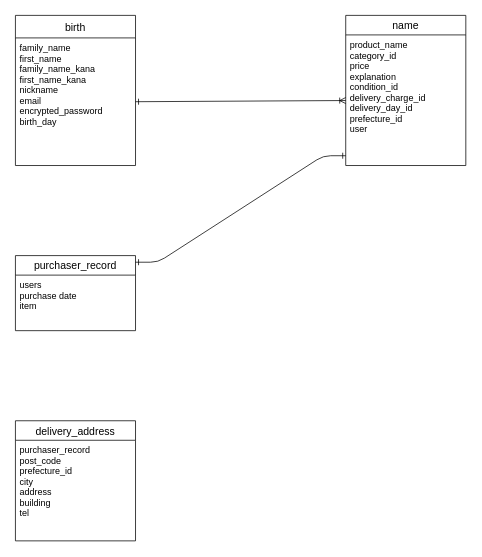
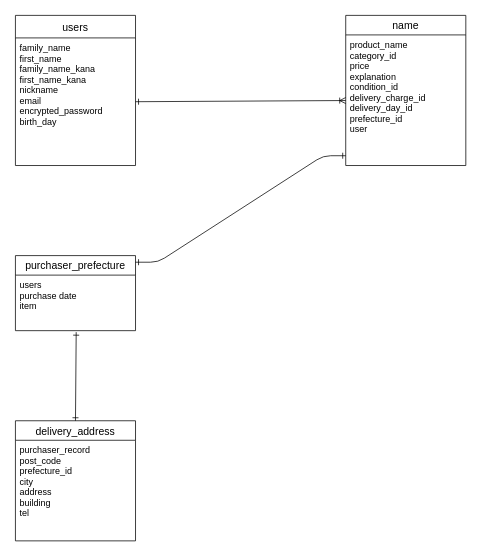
node "birth": label "birth" -> "users"
node "purchaser_record": label "purchaser_record" -> "purchaser_prefecture"
edge "users purchase date item" -- "delivery_address": added
